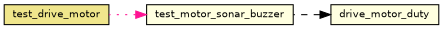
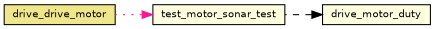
node "test_drive_motor": label "test_drive_motor" -> "drive_drive_motor"
node "test_motor_sonar_buzzer": label "test_motor_sonar_buzzer" -> "test_motor_sonar_test"
